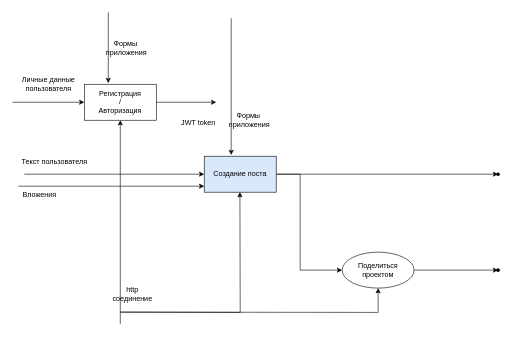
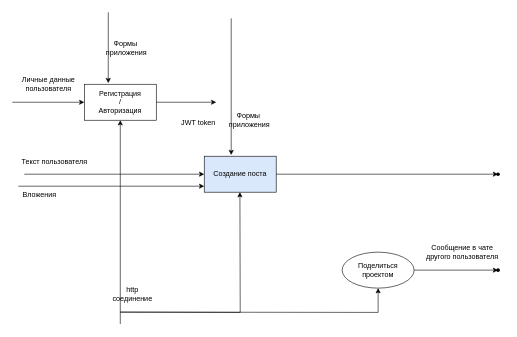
node "Сообщение в чате другого пользователя": added
edge "Создание поста" -> "Поделиться проектом": removed
